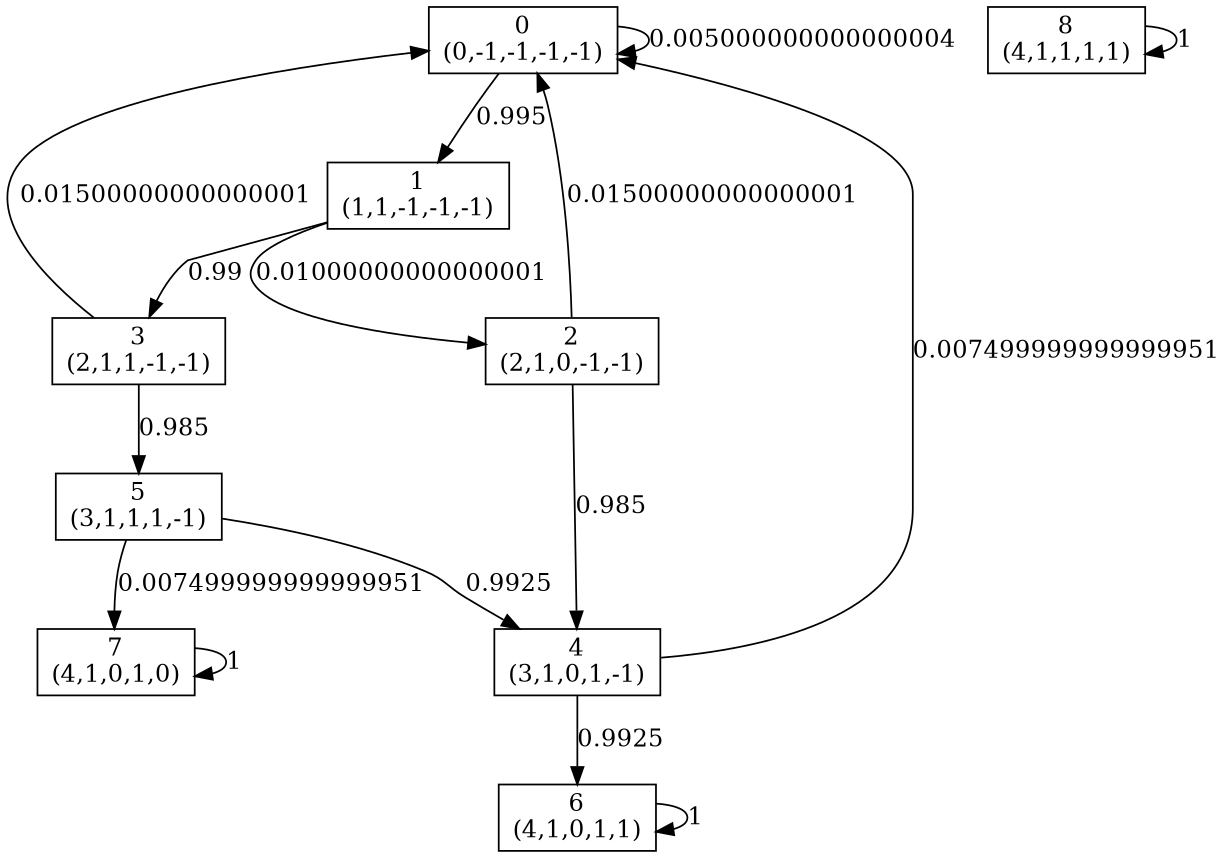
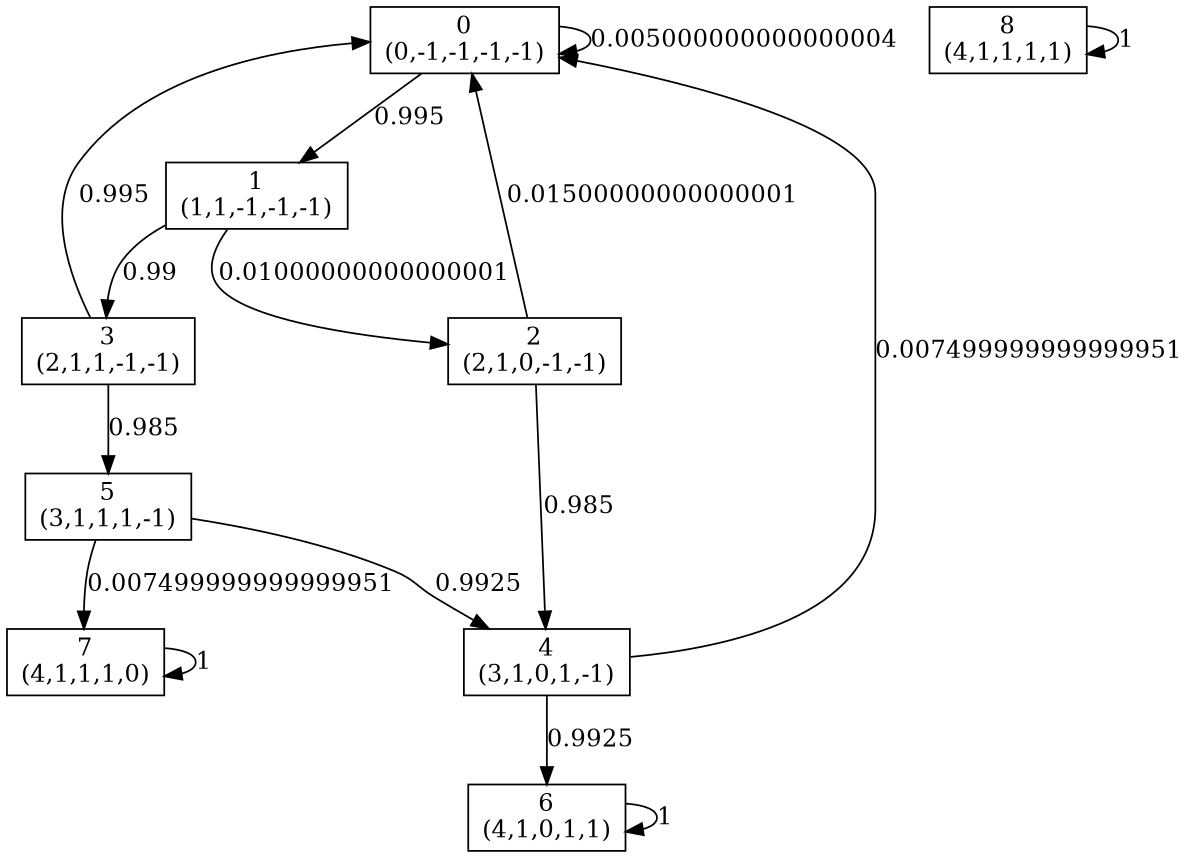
edge "3 (2,1,1,-1,-1)" -> "0 (0,-1,-1,-1,-1)": label "0.01500000000000001" -> "0.995"
node "7 (4,1,0,1,0)": label "7 (4,1,0,1,0)" -> "7 (4,1,1,1,0)"
